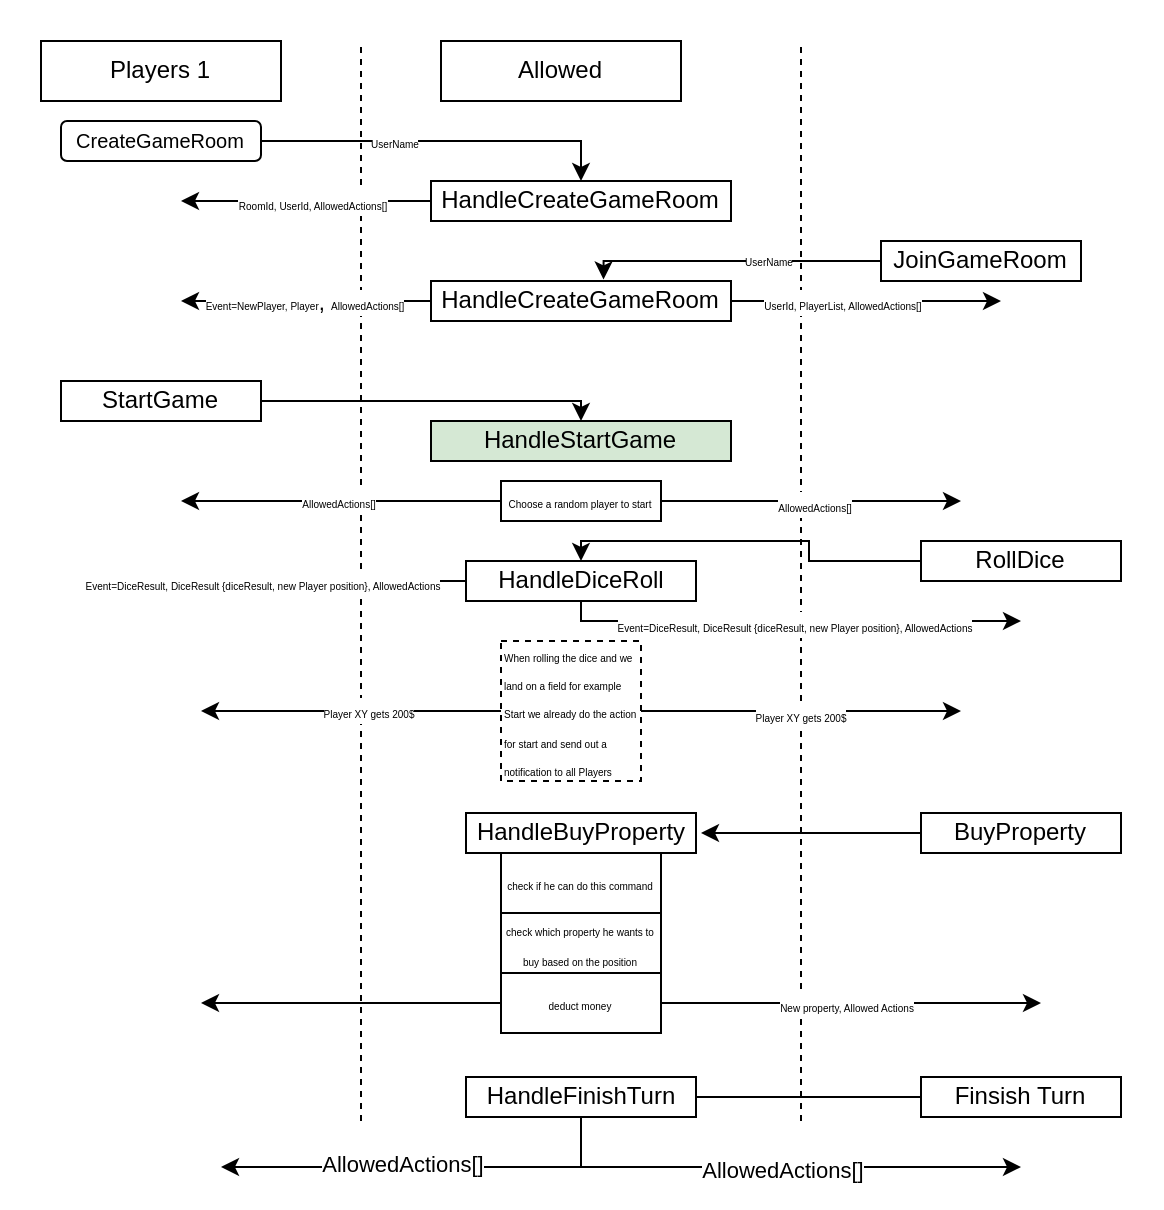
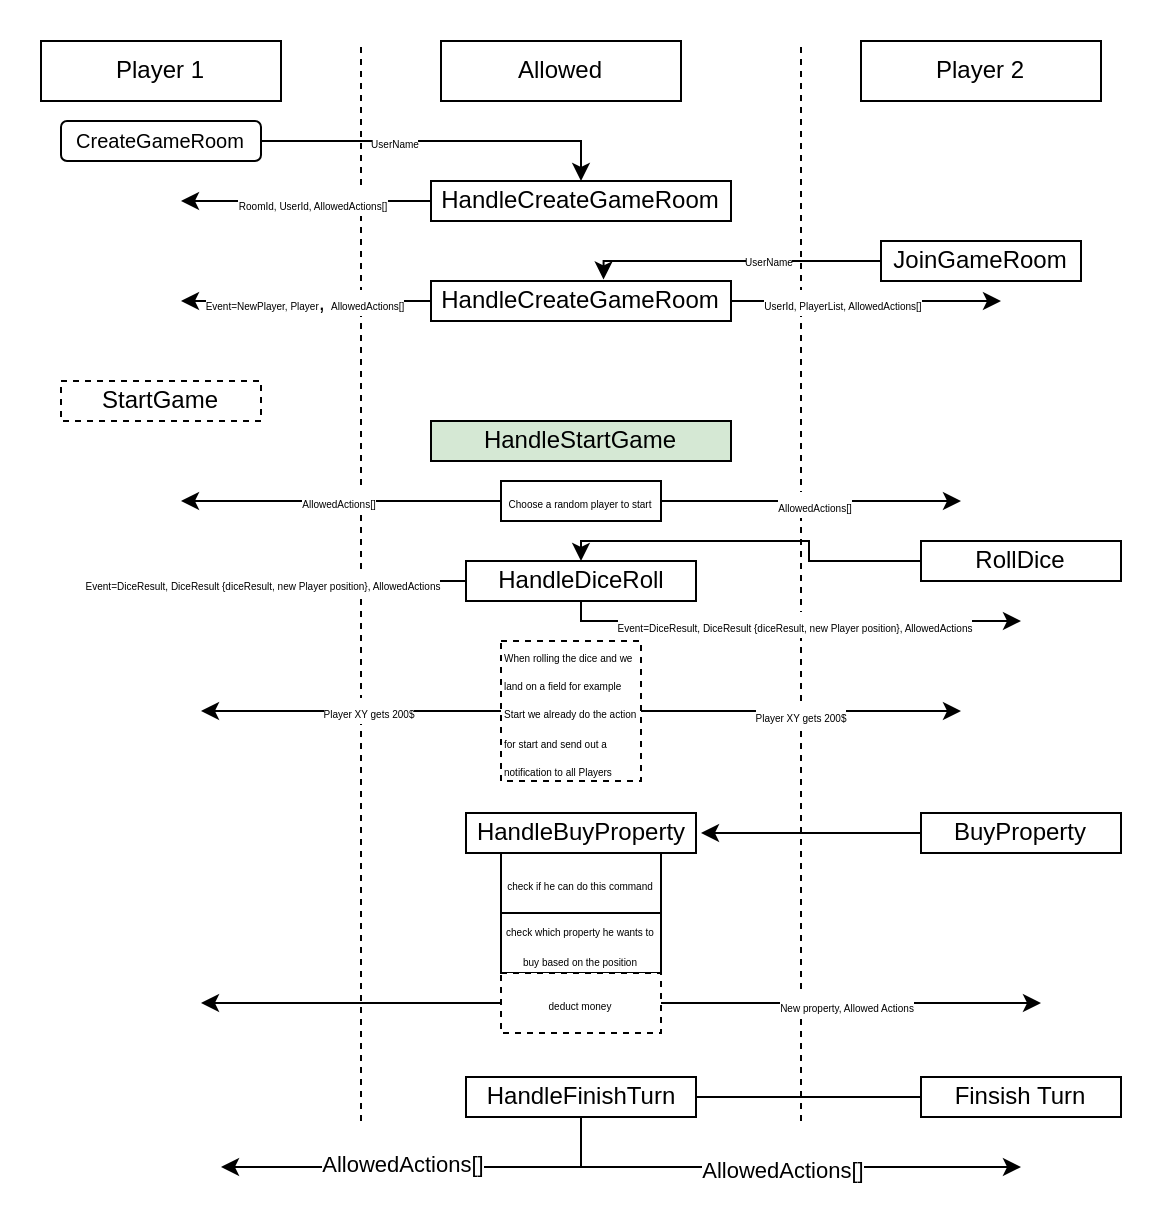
node "Players 1": label "Players 1" -> "Player 1"
node "Player 2": added
node "StartGame": style solid -> dashed
edge "StartGame" -> "HandleStartGame": removed
node "deduct money": style solid -> dashed
